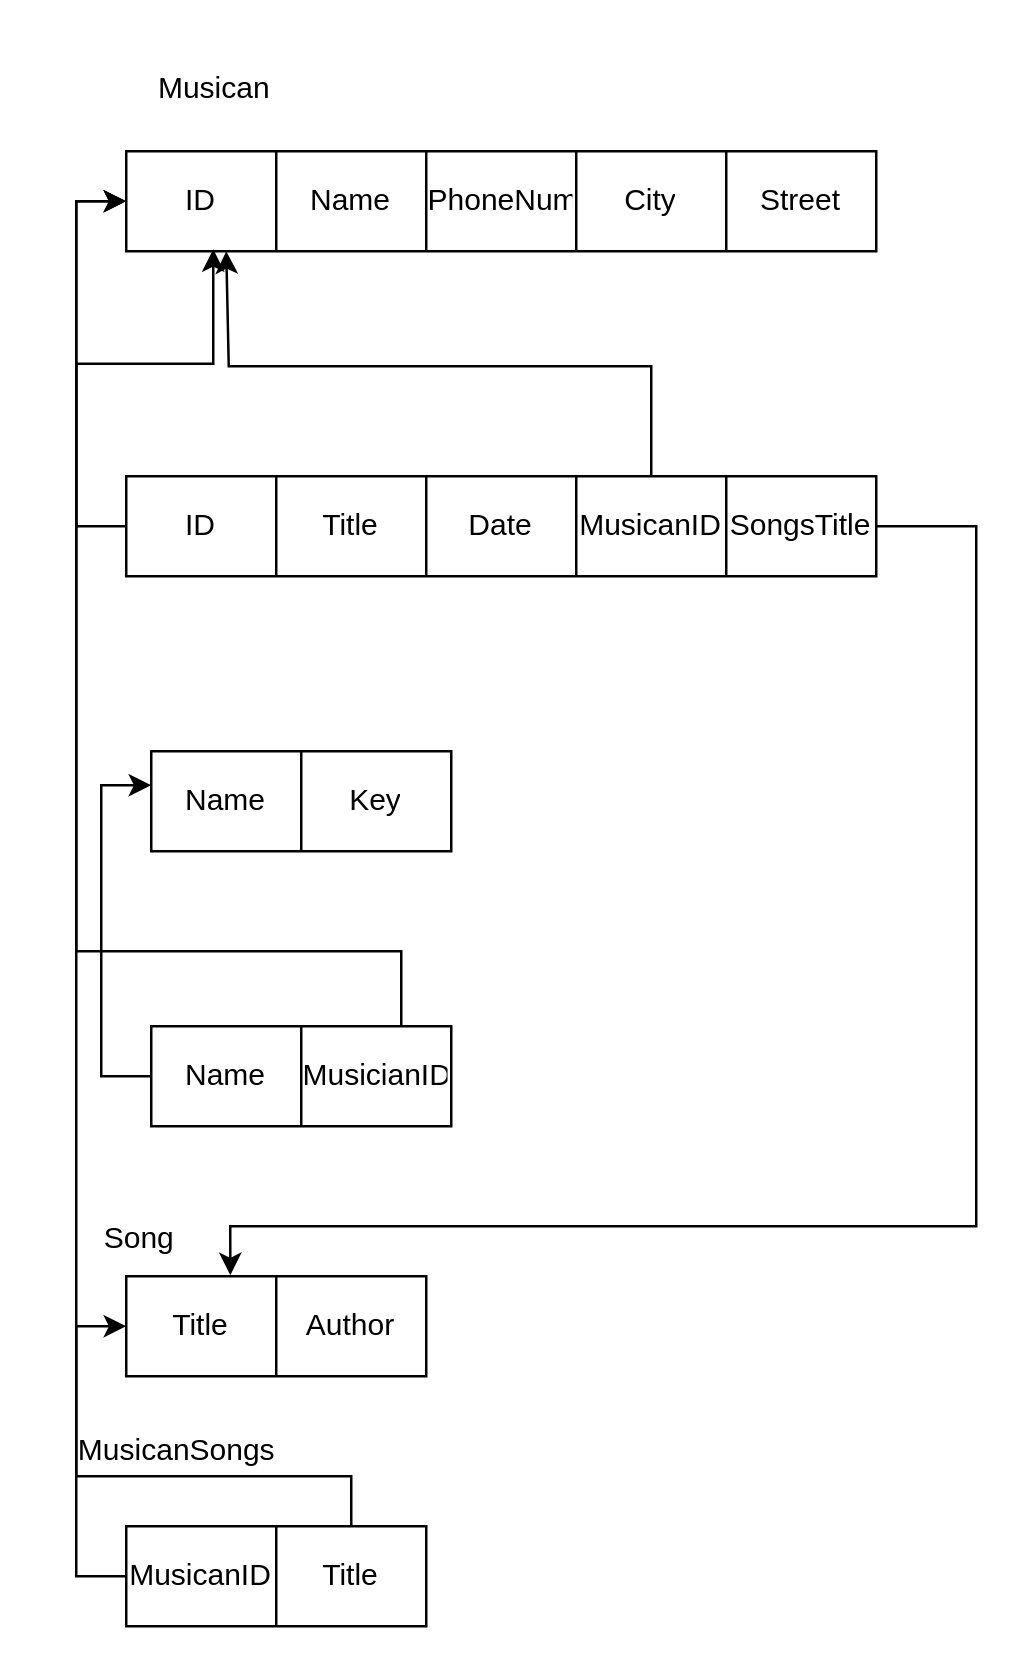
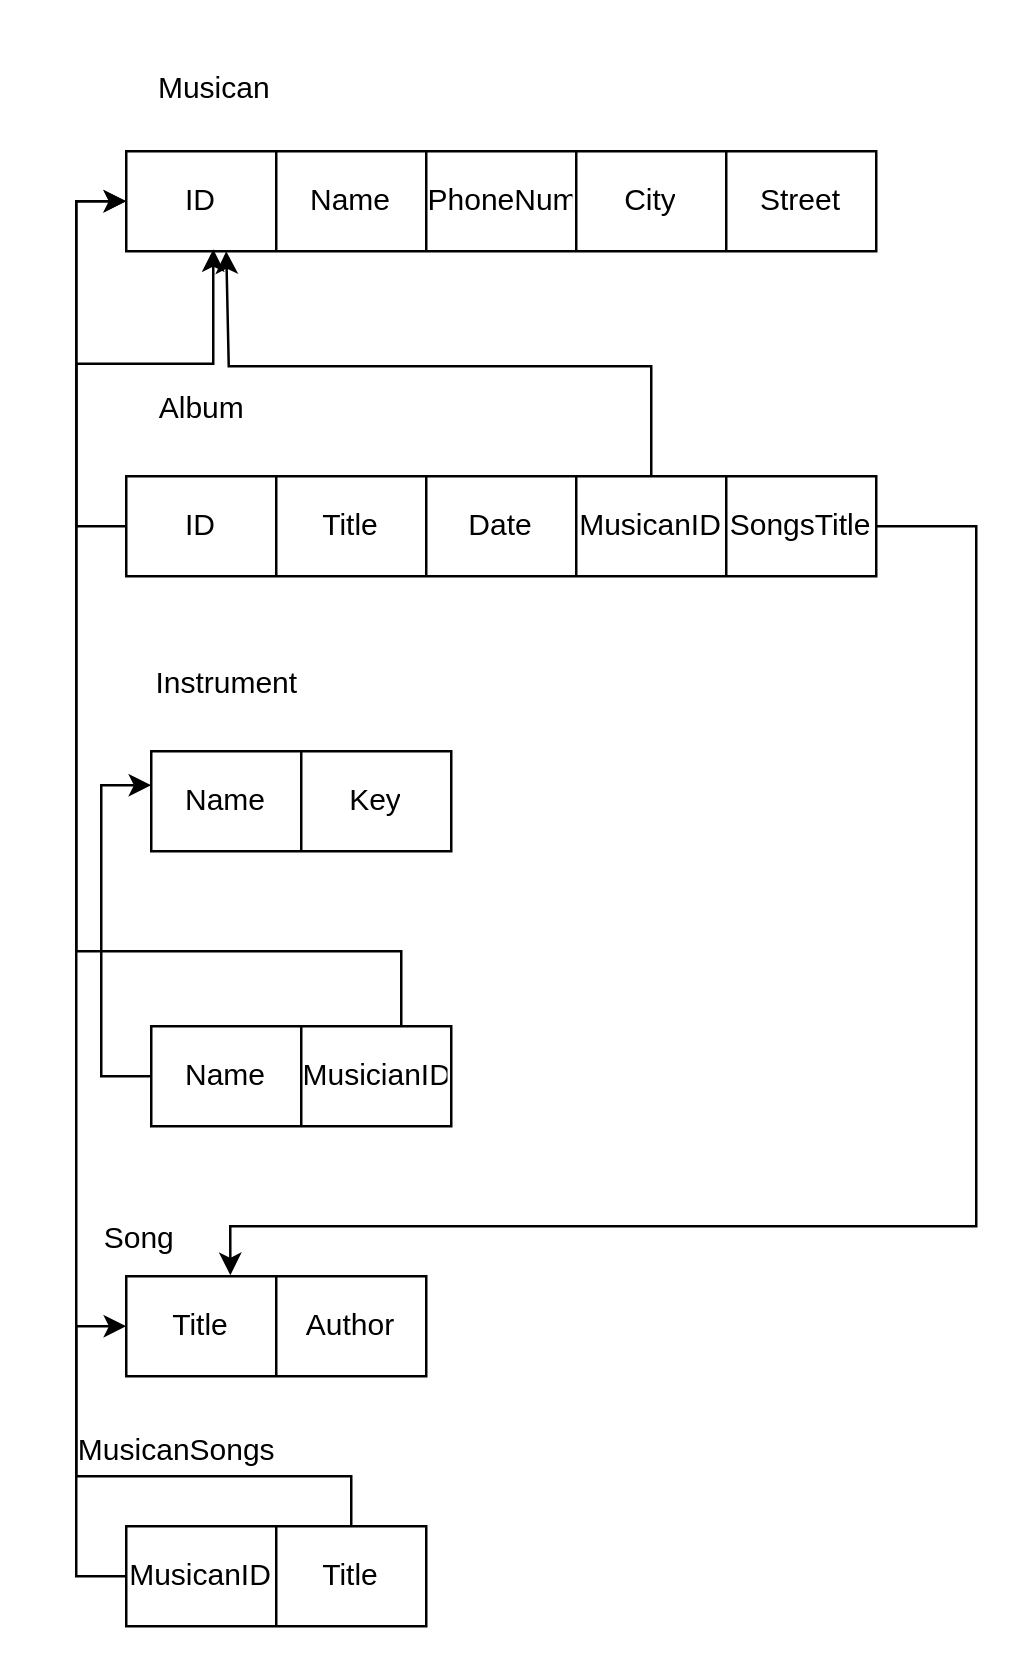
node "Album": added
node "Instrument": added
